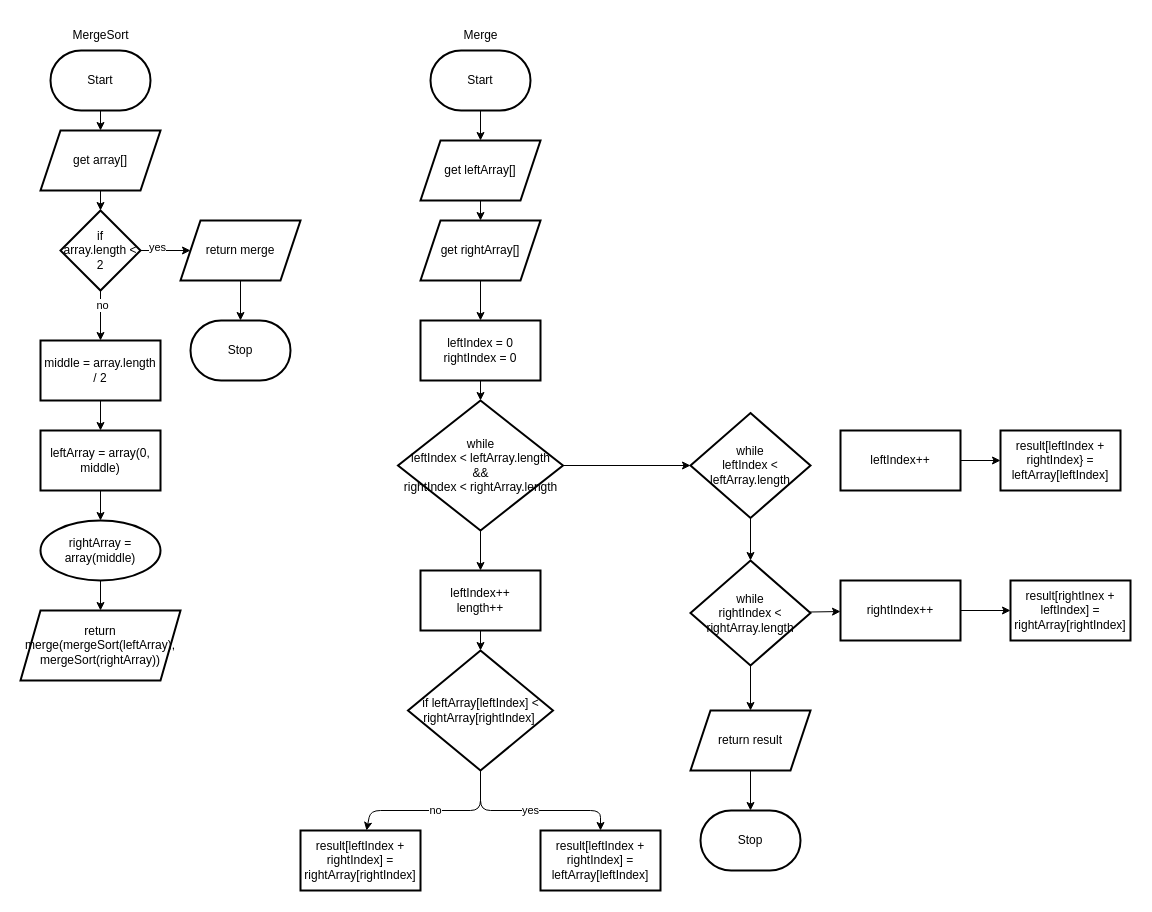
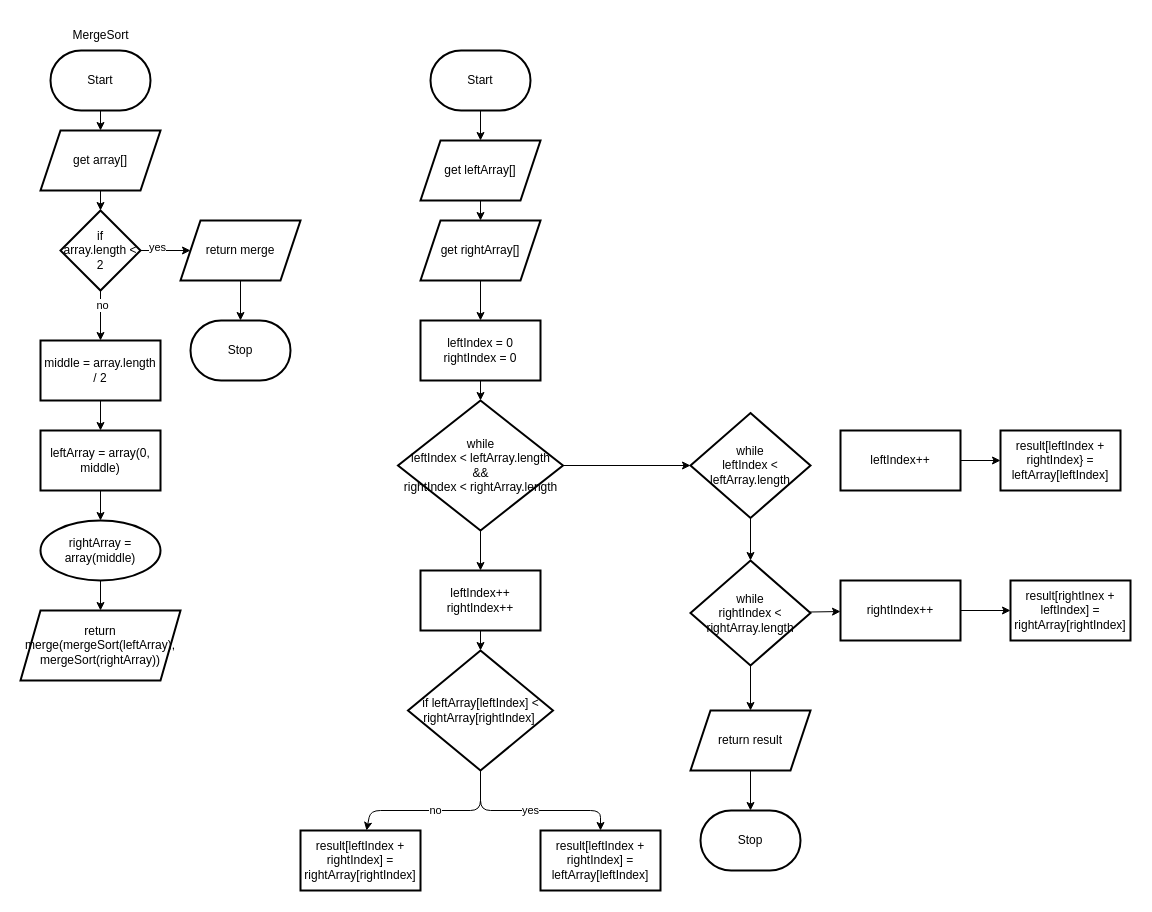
node "Merge": removed
node "leftIndex++ length++": label "leftIndex++ length++" -> "leftIndex++ rightIndex++"
